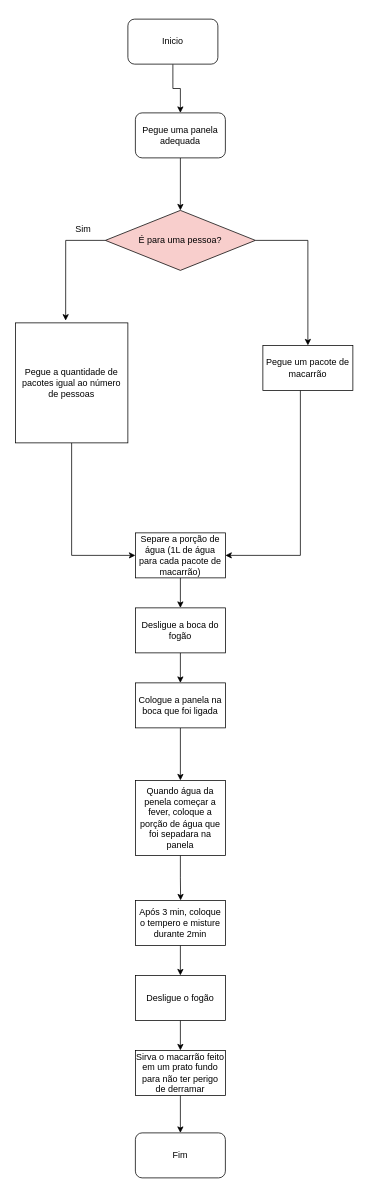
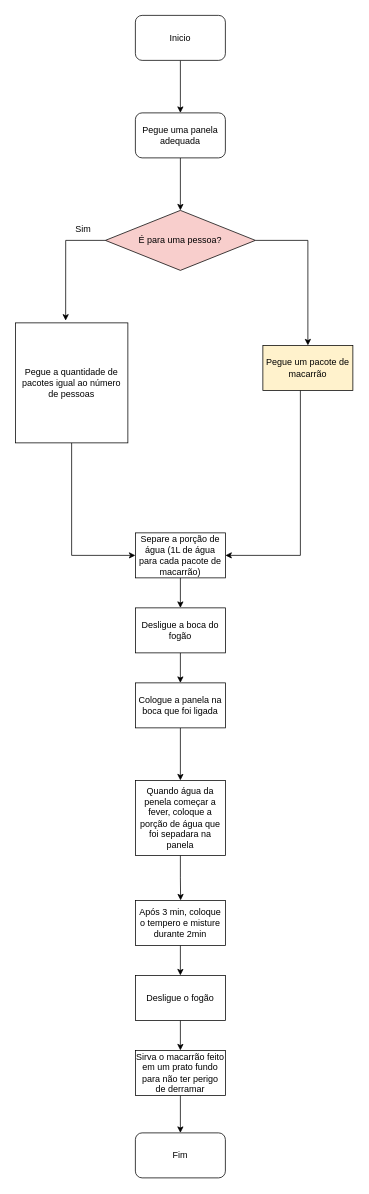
node "Inicio": moved (173, 42) -> (180, 38)
node "Pegue um pacote de macarrão": fillcolor #ffffff -> #fff2cc
